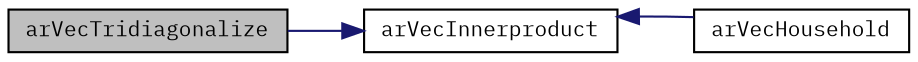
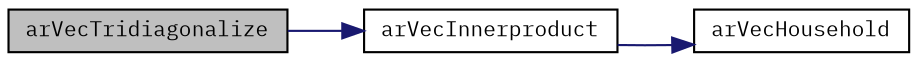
edge "arVecHousehold" -> "arVecInnerproduct": reversed
